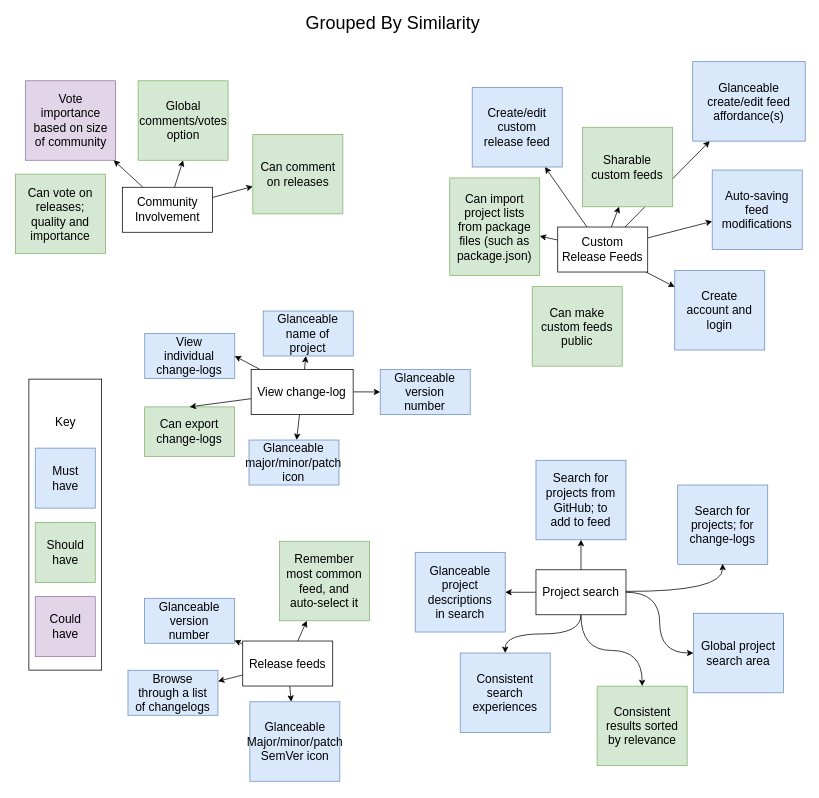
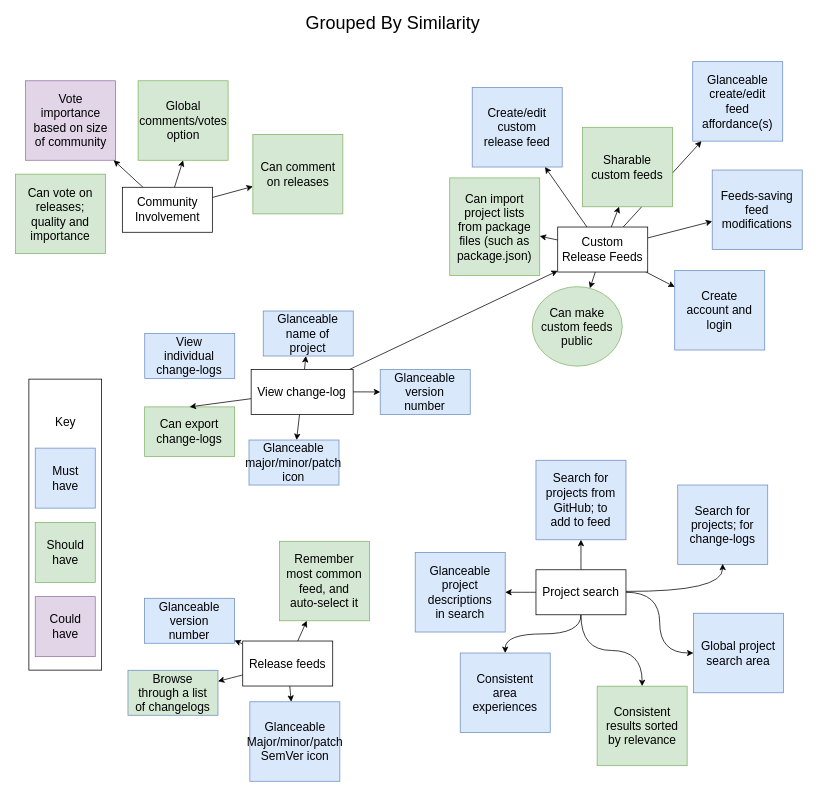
node "Glanceable create/edit feed affordance(s)": size 113x80 -> 90x80
node "Auto-saving feed modifications": label "Auto-saving feed modifications" -> "Feeds-saving feed modifications"
edge "Custom Release Feeds" -> "Can make custom feeds public": added
node "Can make custom feeds public": shape rectangle -> ellipse
edge "View change-log" -> "View individual change-logs": now "View change-log" -> "Custom Release Feeds"
node "Browse through a list of changelogs": fillcolor #dae8fc -> #d5e8d4
node "Consistent search experiences": label "Consistent search experiences" -> "Consistent area experiences"
